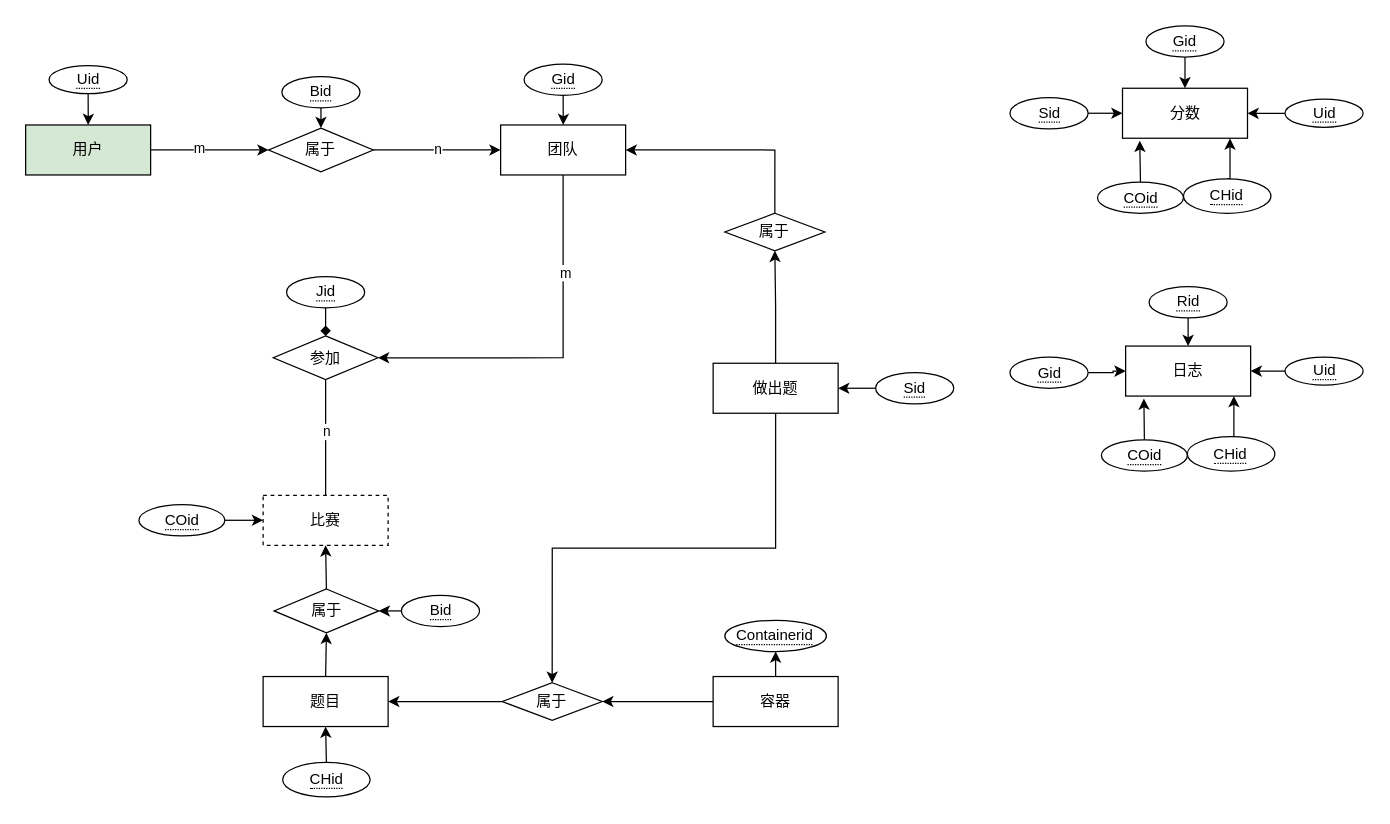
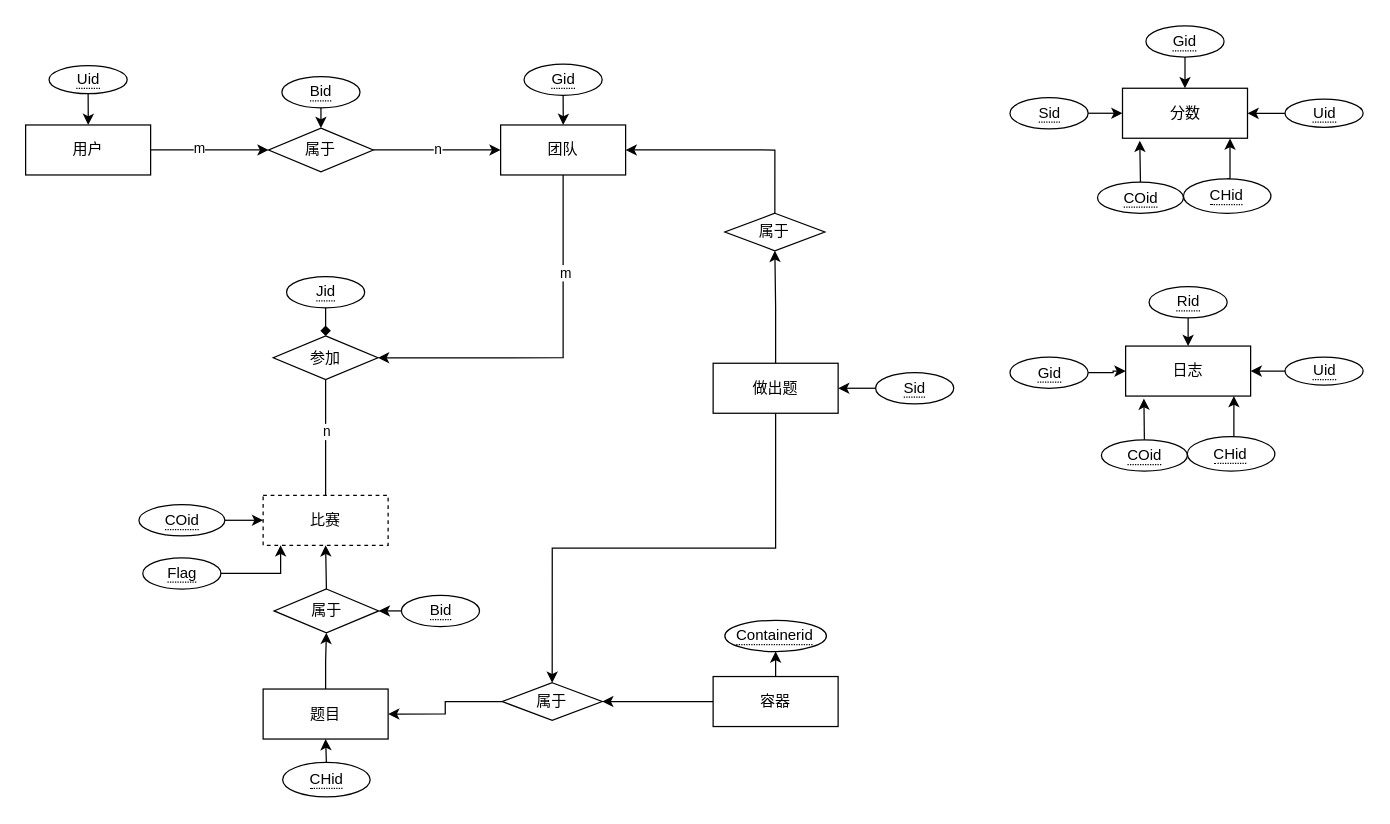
node "用户": fillcolor #d5e8d4 -> #ffffff
node "Flag": added
edge "Flag" -> "比赛": added
node "题目": moved (326, 701) -> (326, 714)
